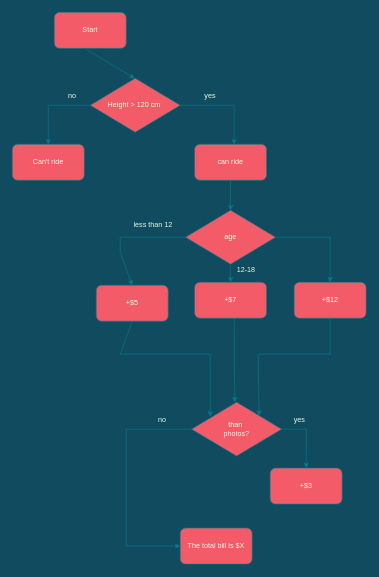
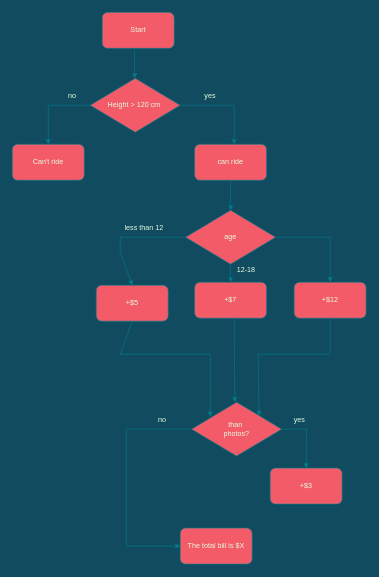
node "Start": moved (90, 30) -> (138, 30)
node "less than 12": moved (153, 225) -> (144, 228)
